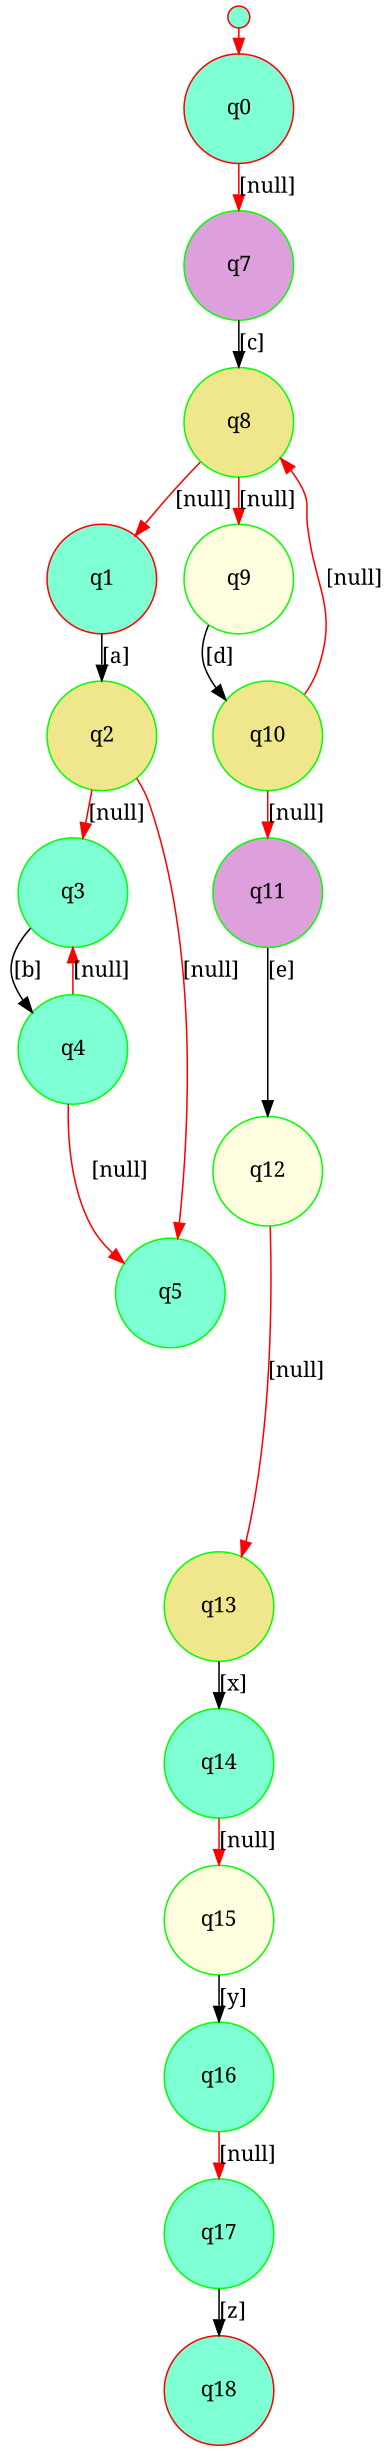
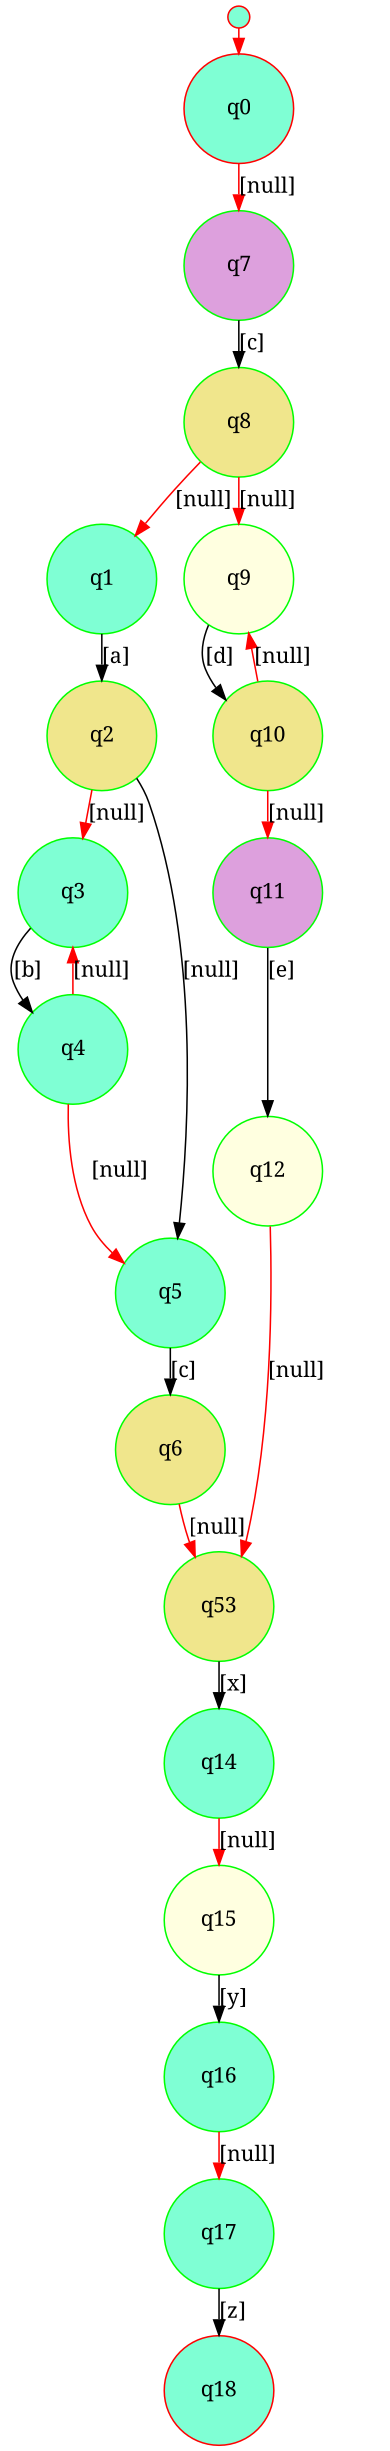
node "q1": color red -> green
edge "q10" -> "q8": now "q10" -> "q9"
edge "q2" -> "q5": color red -> black
node "q6": added
node "q13": label "q13" -> "q53"
